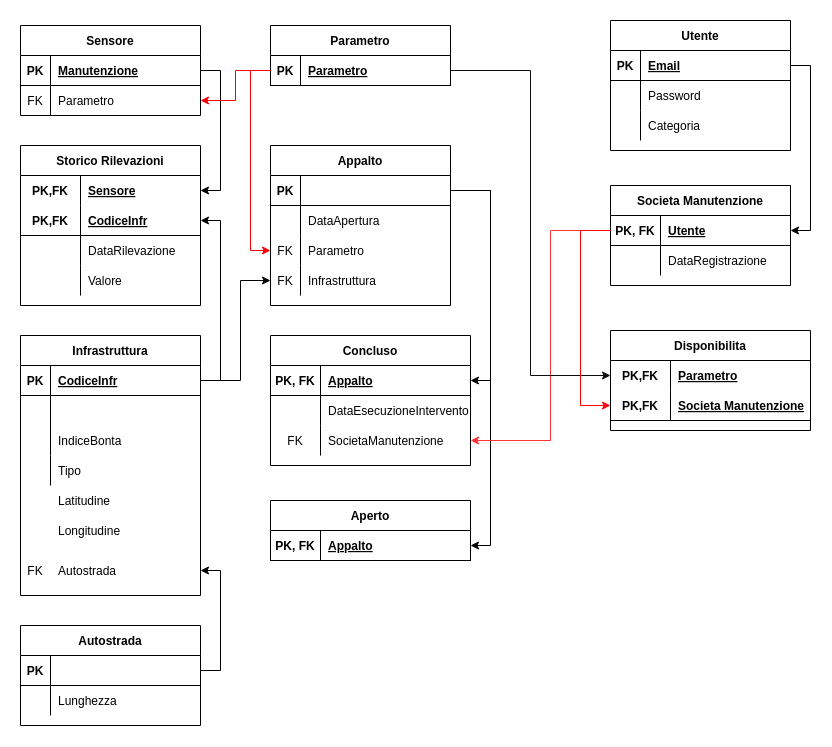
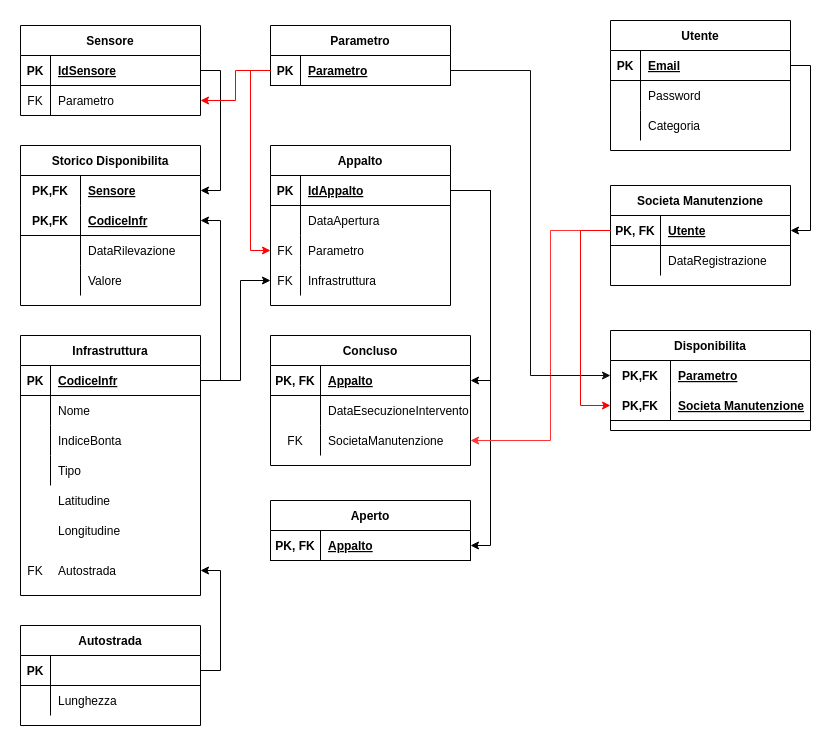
node "Manutenzione": label "Manutenzione" -> "IdSensore"
node "Storico Rilevazioni": label "Storico Rilevazioni" -> "Storico Disponibilita"
node "IdAppalto": added
node "Nome": added
